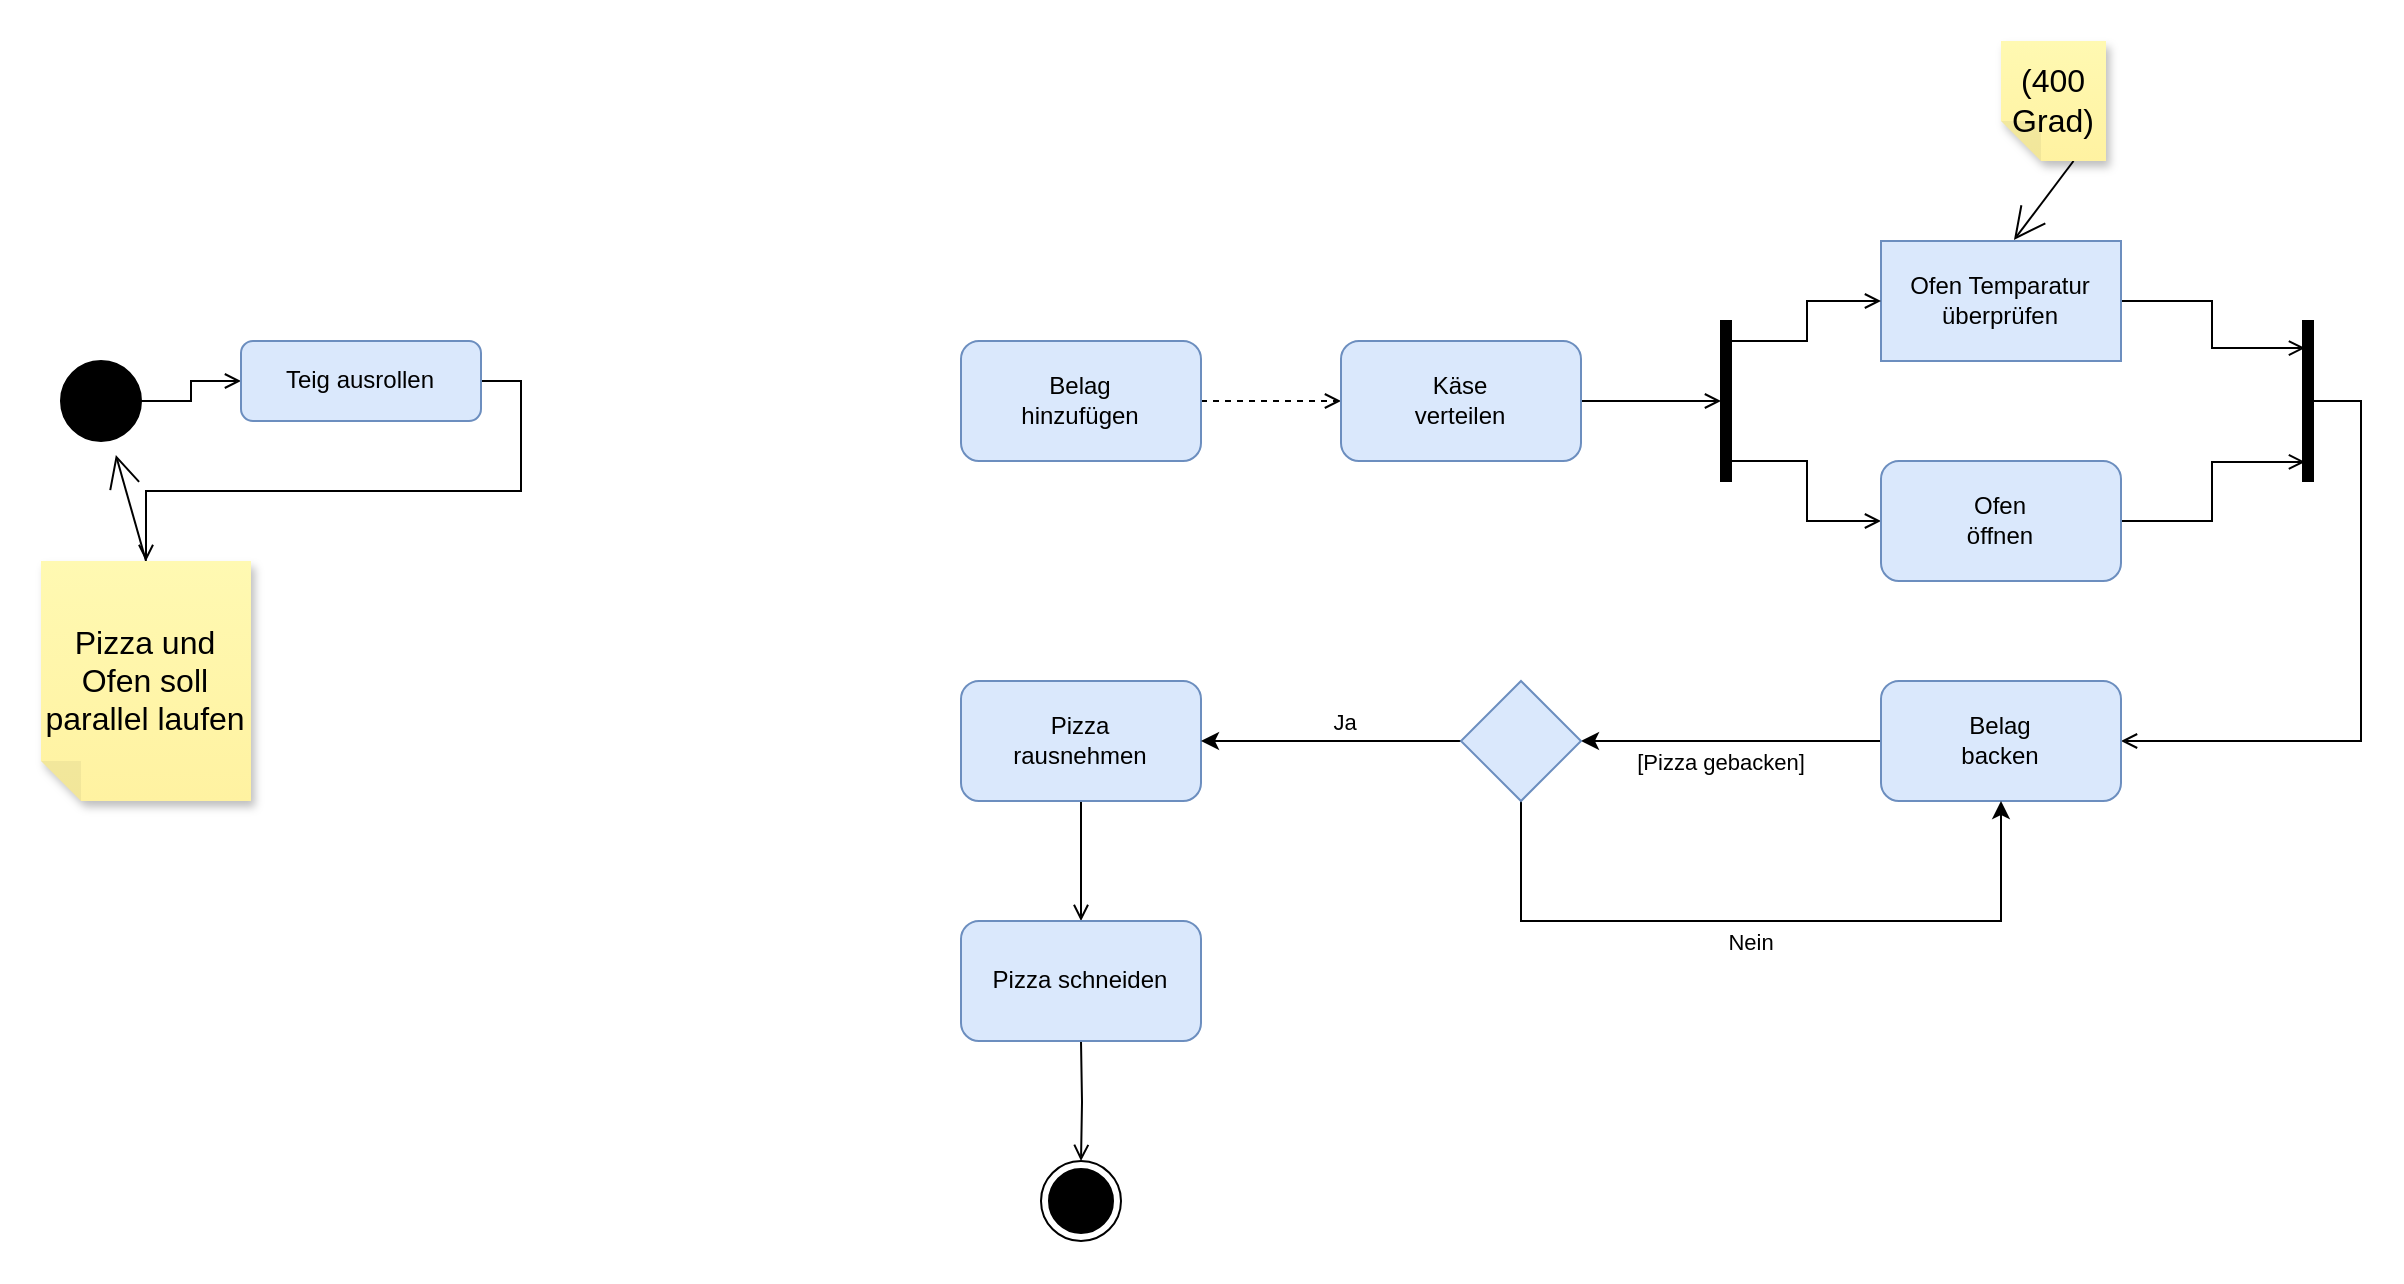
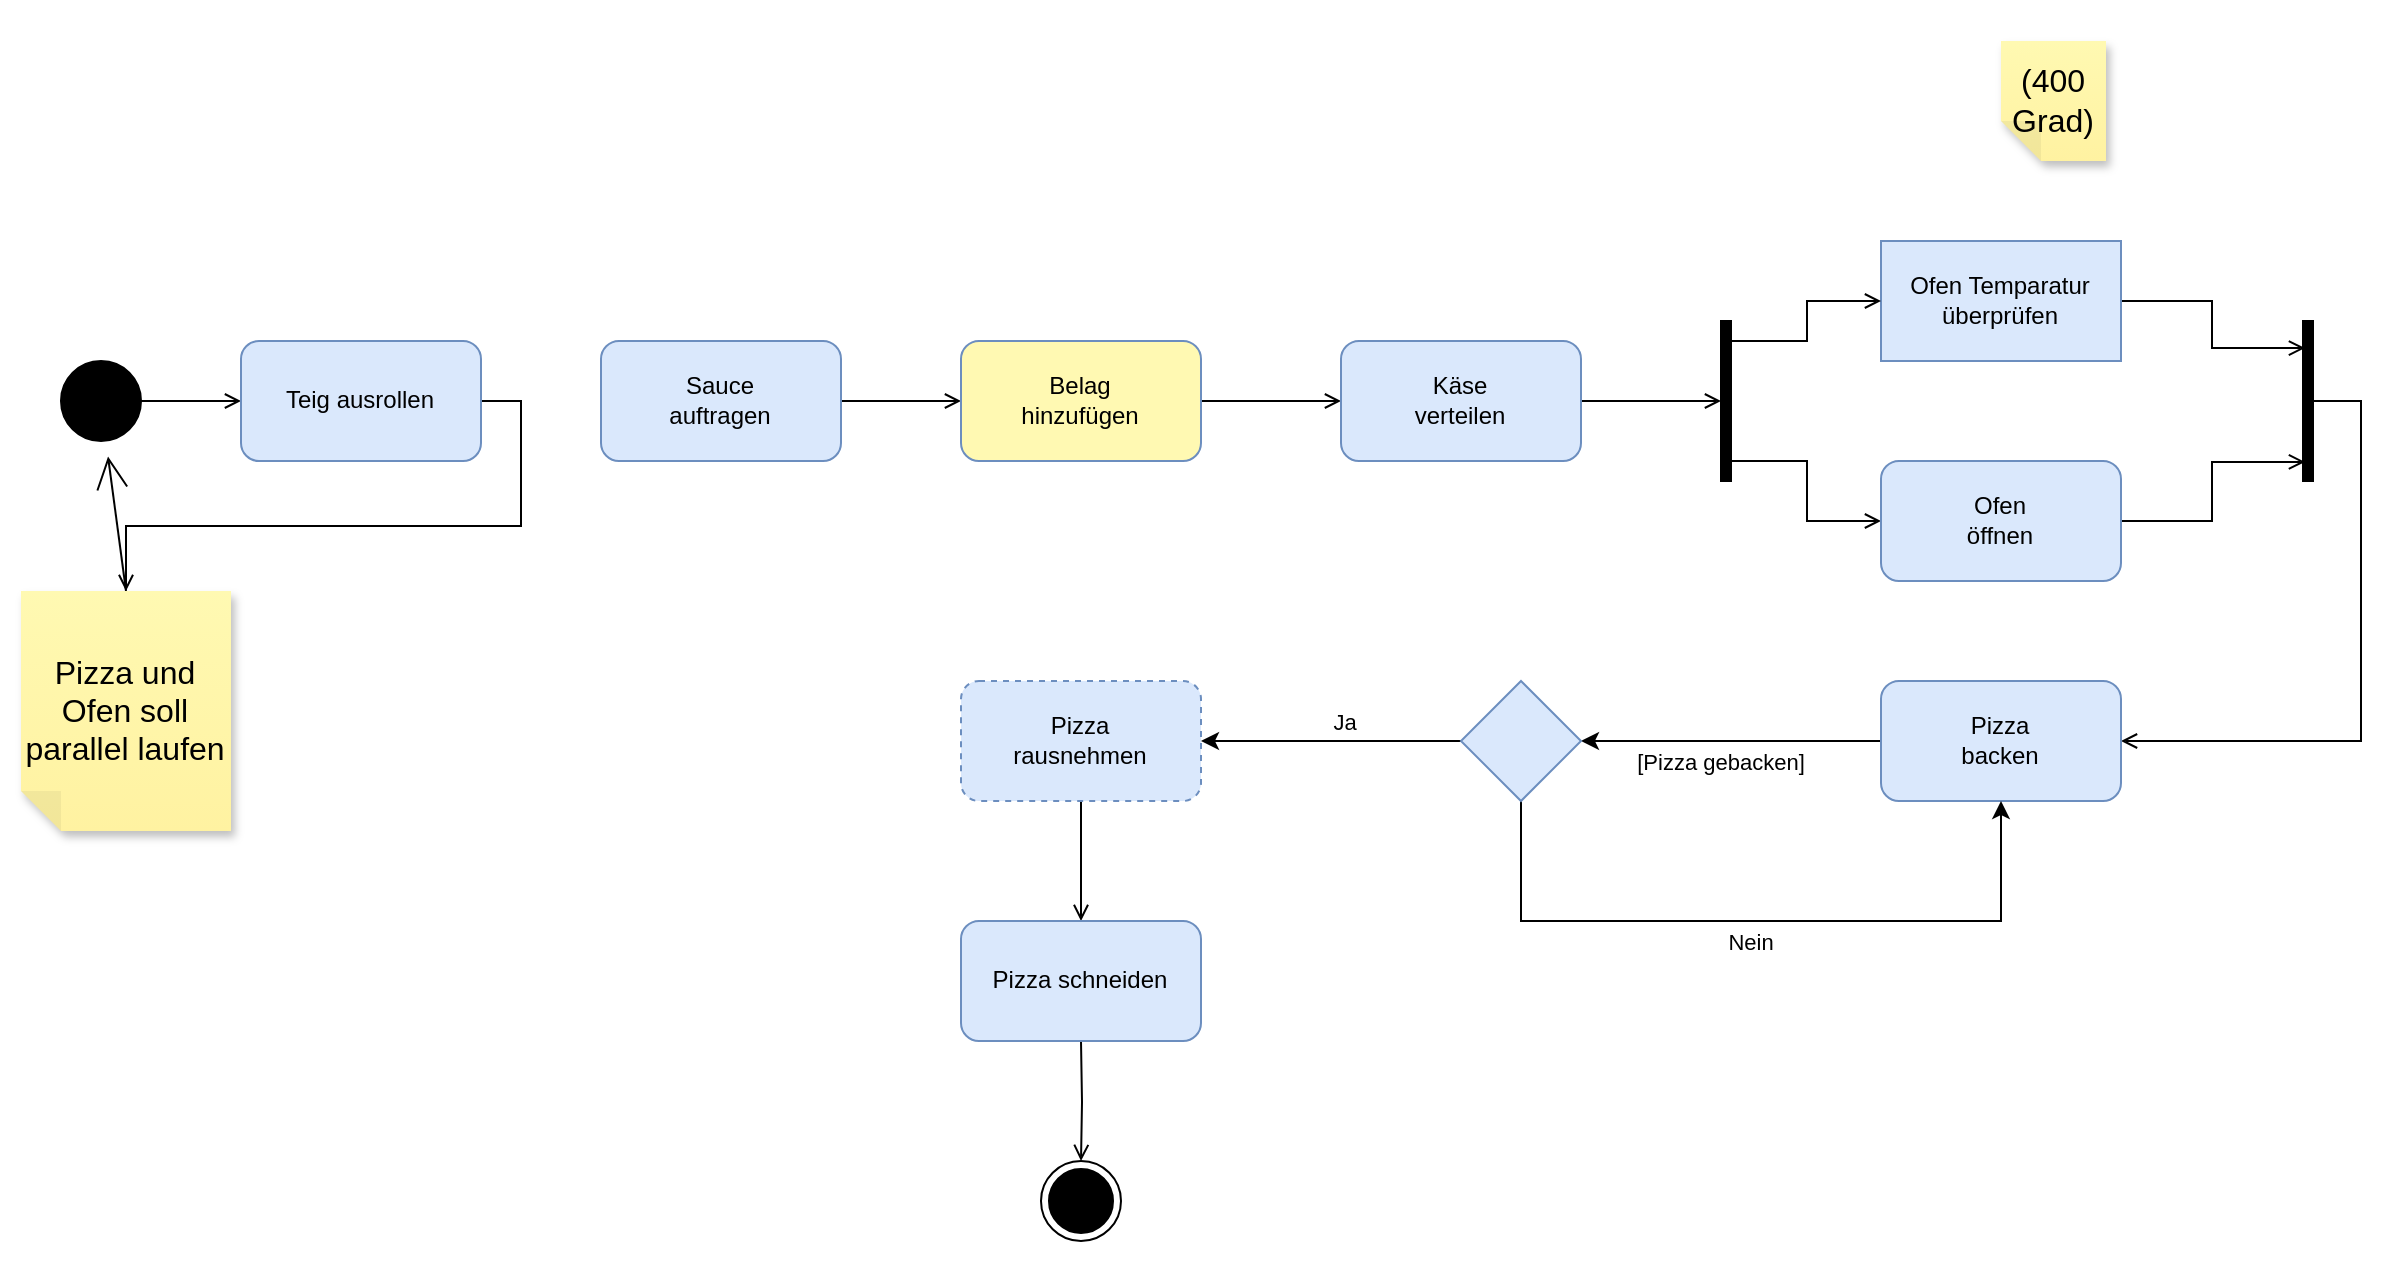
edge "(400 Grad)" -> "Ofen Temparatur überprüfen": removed
node "Teig ausrollen": size 240x80 -> 240x120
node "Sauce auftragen": added
edge "Sauce auftragen" -> "Belag hinzufügen": added
node "Belag hinzufügen": fillcolor #dae8fc -> #fff9b2
edge "Belag hinzufügen" -> "Käse verteilen": style dashed -> solid
node "Pizza und Ofen soll parallel laufen": moved (146, 681) -> (126, 711)
node "Pizza rausnehmen": style solid -> dashed
node "Belag backen": label "Belag backen" -> "Pizza backen"
